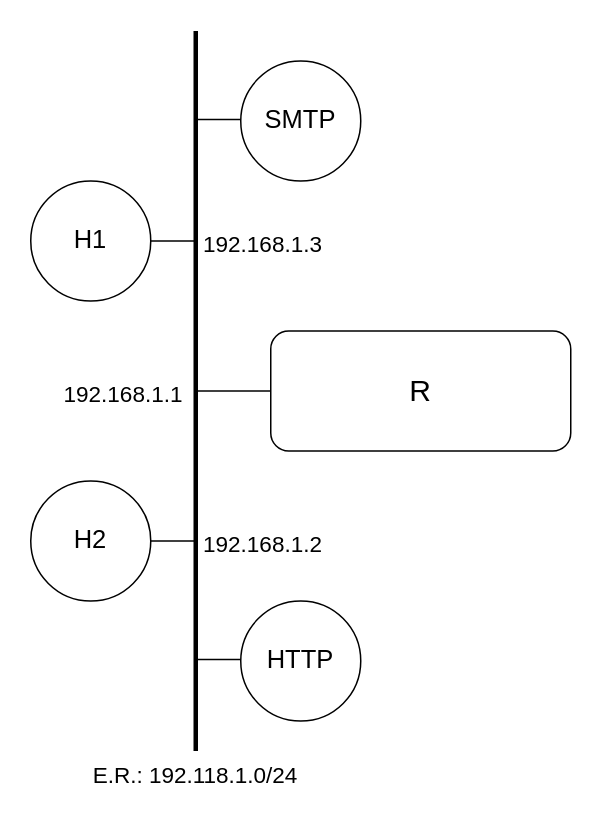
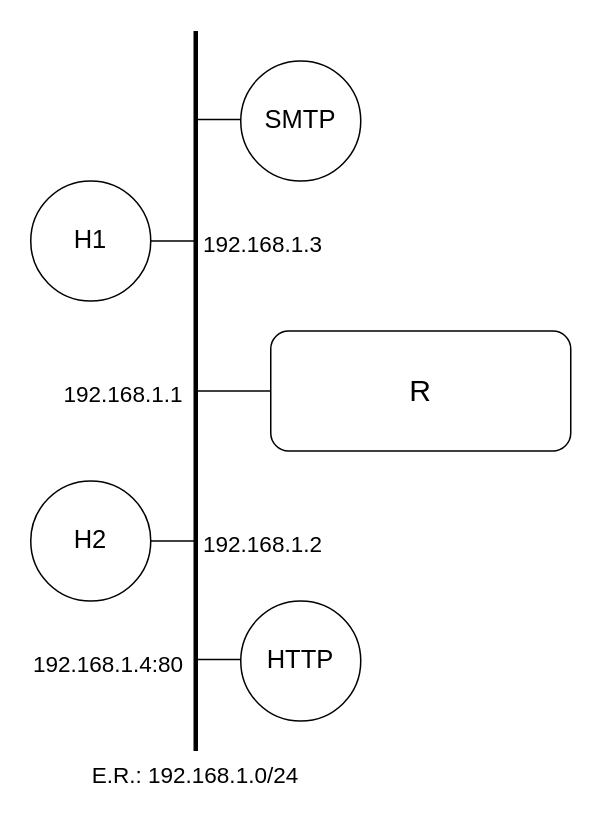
node "192.168.1.4:80": added
node "E.R.: 192.118.1.0/24": label "E.R.: 192.118.1.0/24" -> "E.R.: 192.168.1.0/24"
